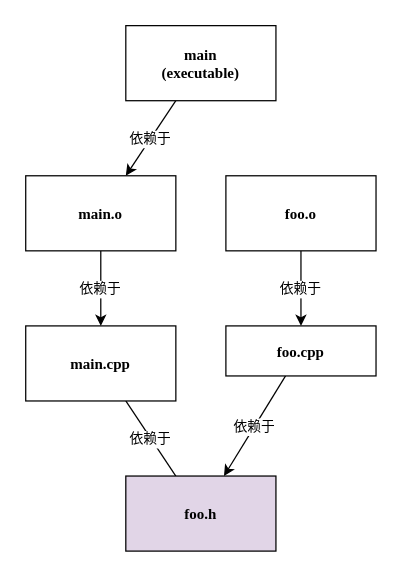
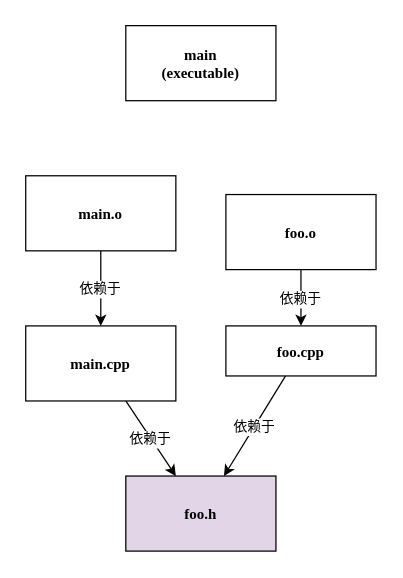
edge "main (executable)" -> "main.o": removed, label "依赖于"
node "foo.o": moved (301, 213) -> (301, 232)
edge "main.cpp" -- "foo.h": arrowhead none -> classic
